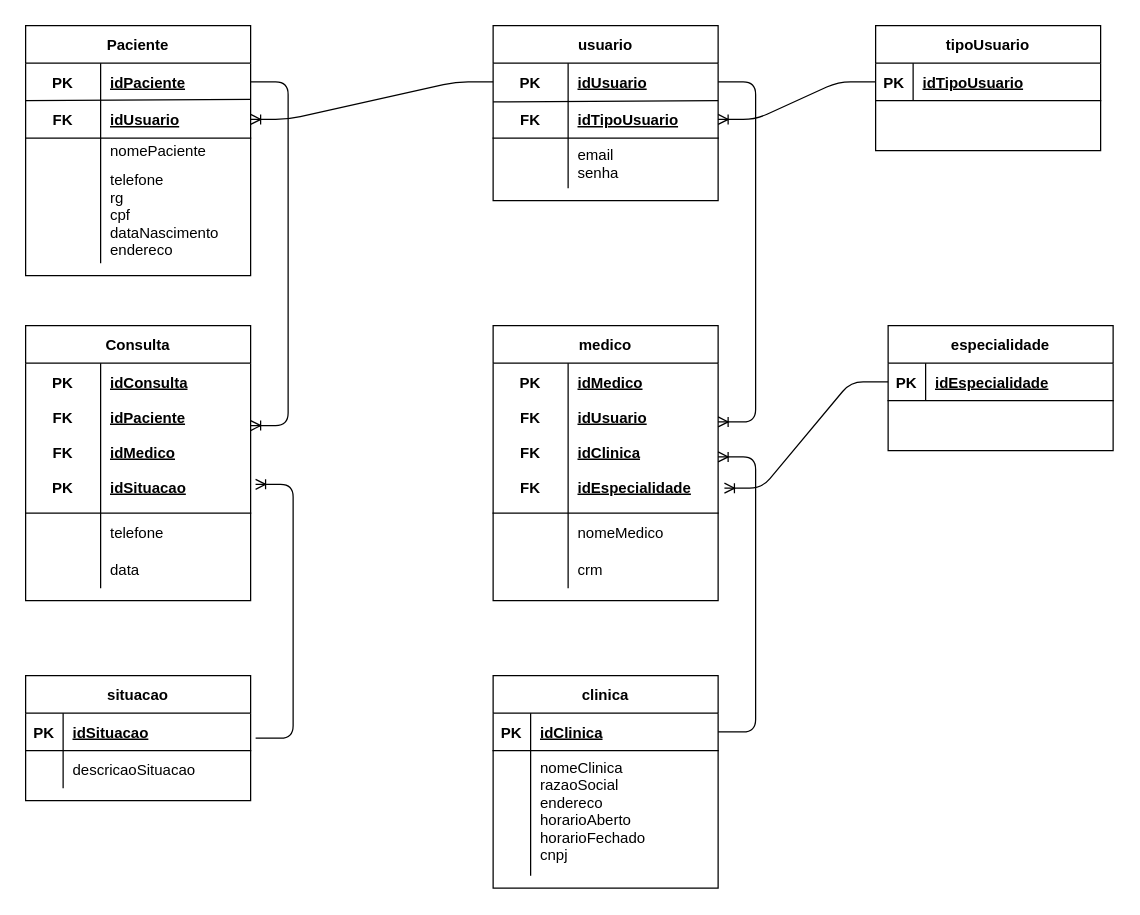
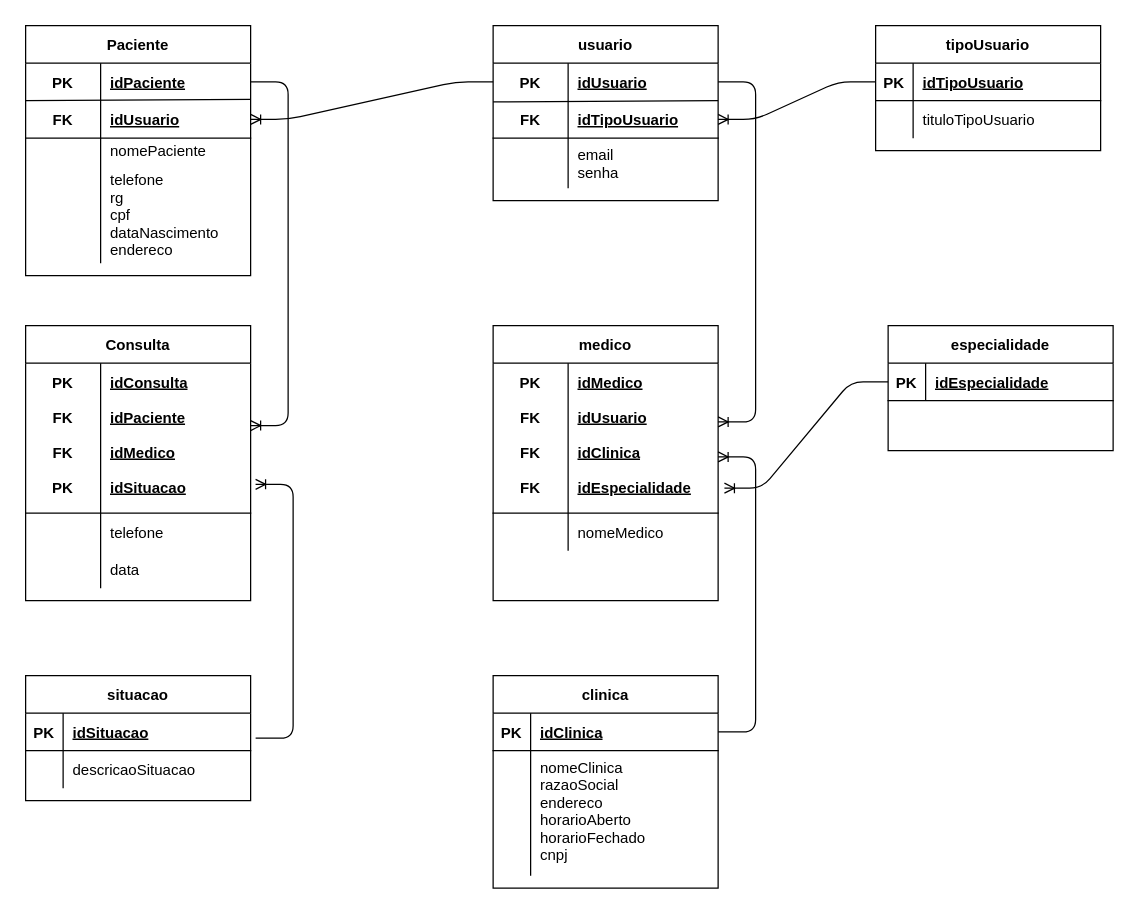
node "tituloTipoUsuario": added
node "crm": removed
